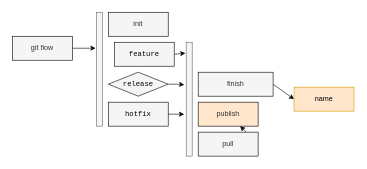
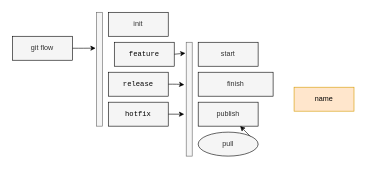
node "start": added
node "release": shape diamond -> rectangle
edge "finish" -> "name": removed
node "publish": fillcolor #ffe6cc -> #f5f5f5
node "pull": shape rectangle -> ellipse
